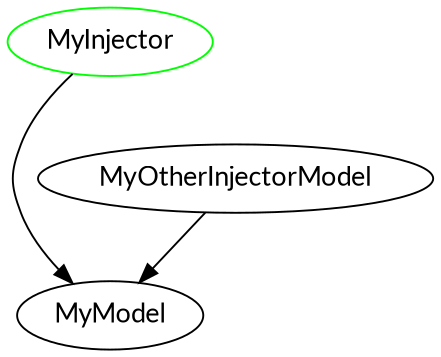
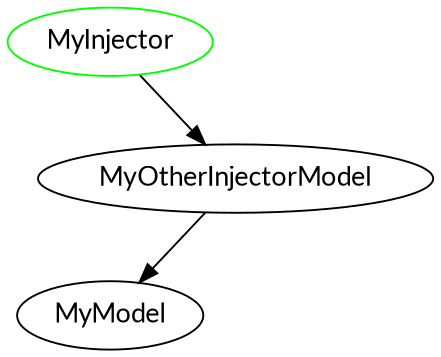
edge "MyInjector" -> "MyModel": now "MyInjector" -> "MyOtherInjectorModel"
